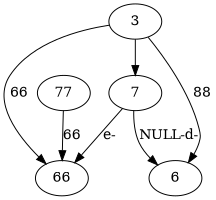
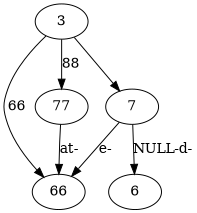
edge "3" -> "6": now "3" -> "77"
edge "77" -> "66": label "66" -> "at-"
